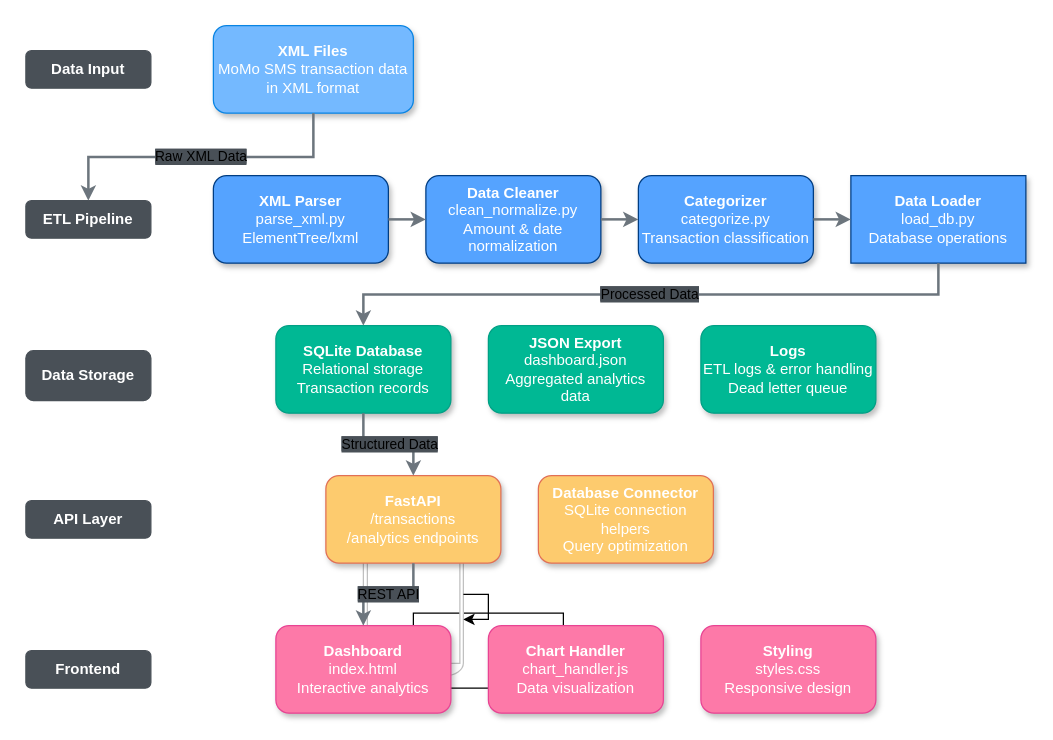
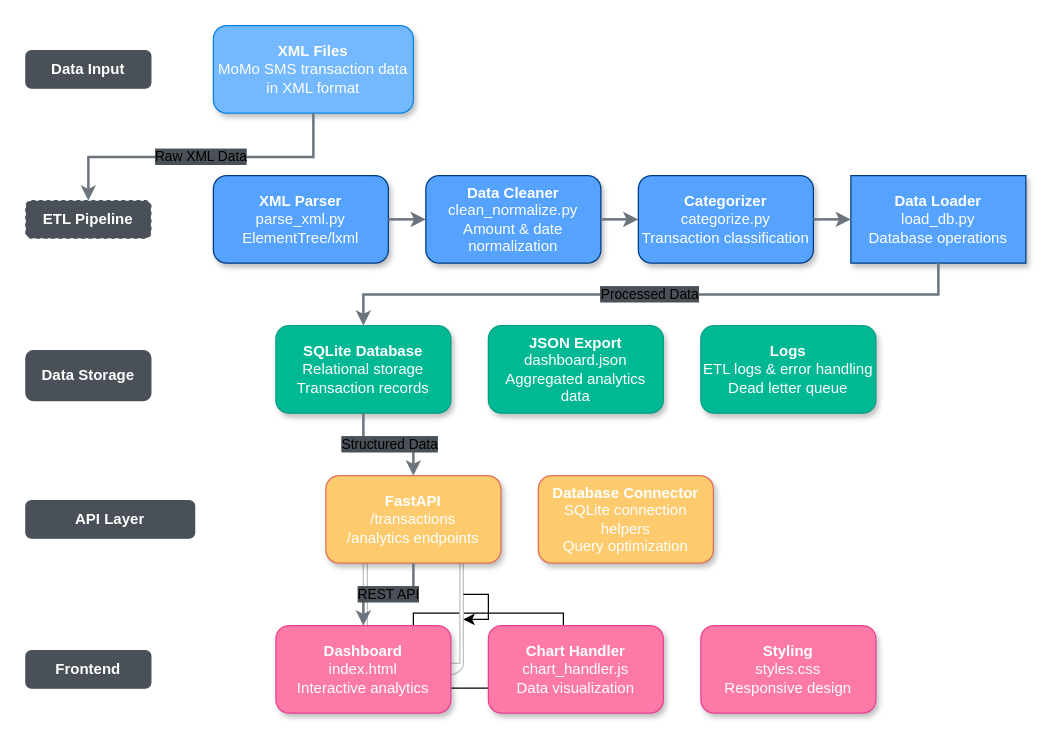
node "ETL Pipeline": style solid -> dashed
node "API Layer": size 125x38 -> 169x38
